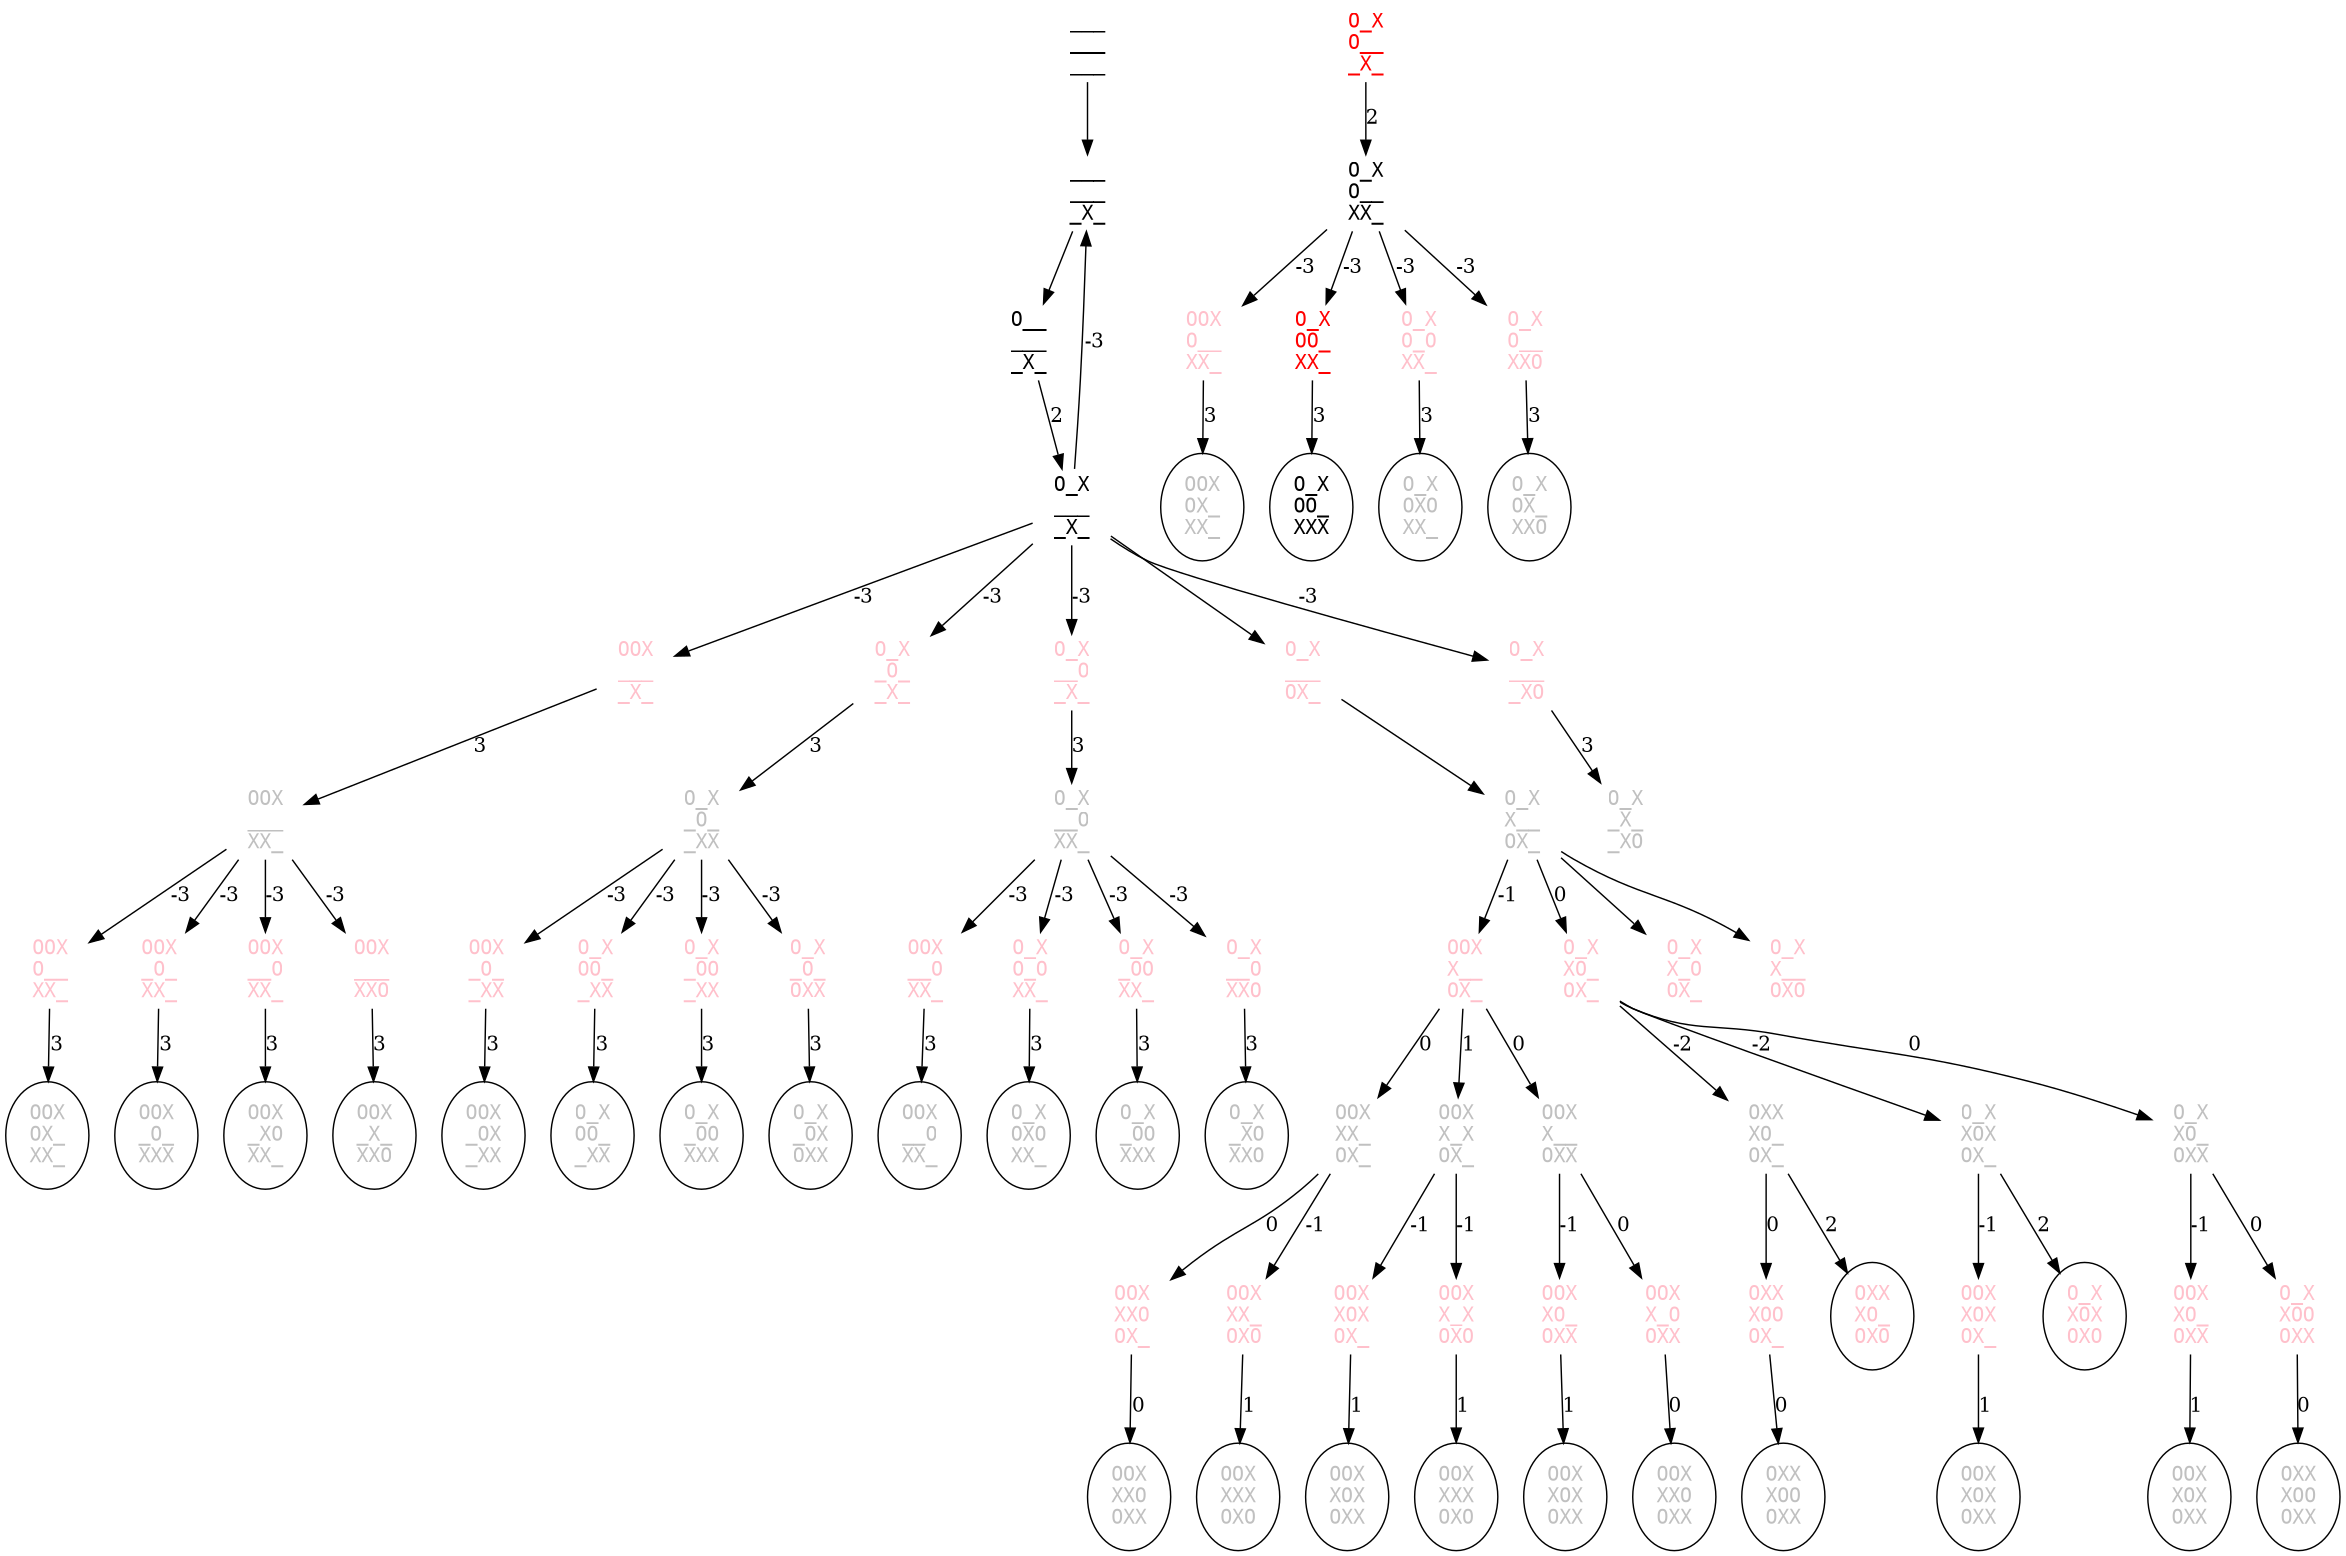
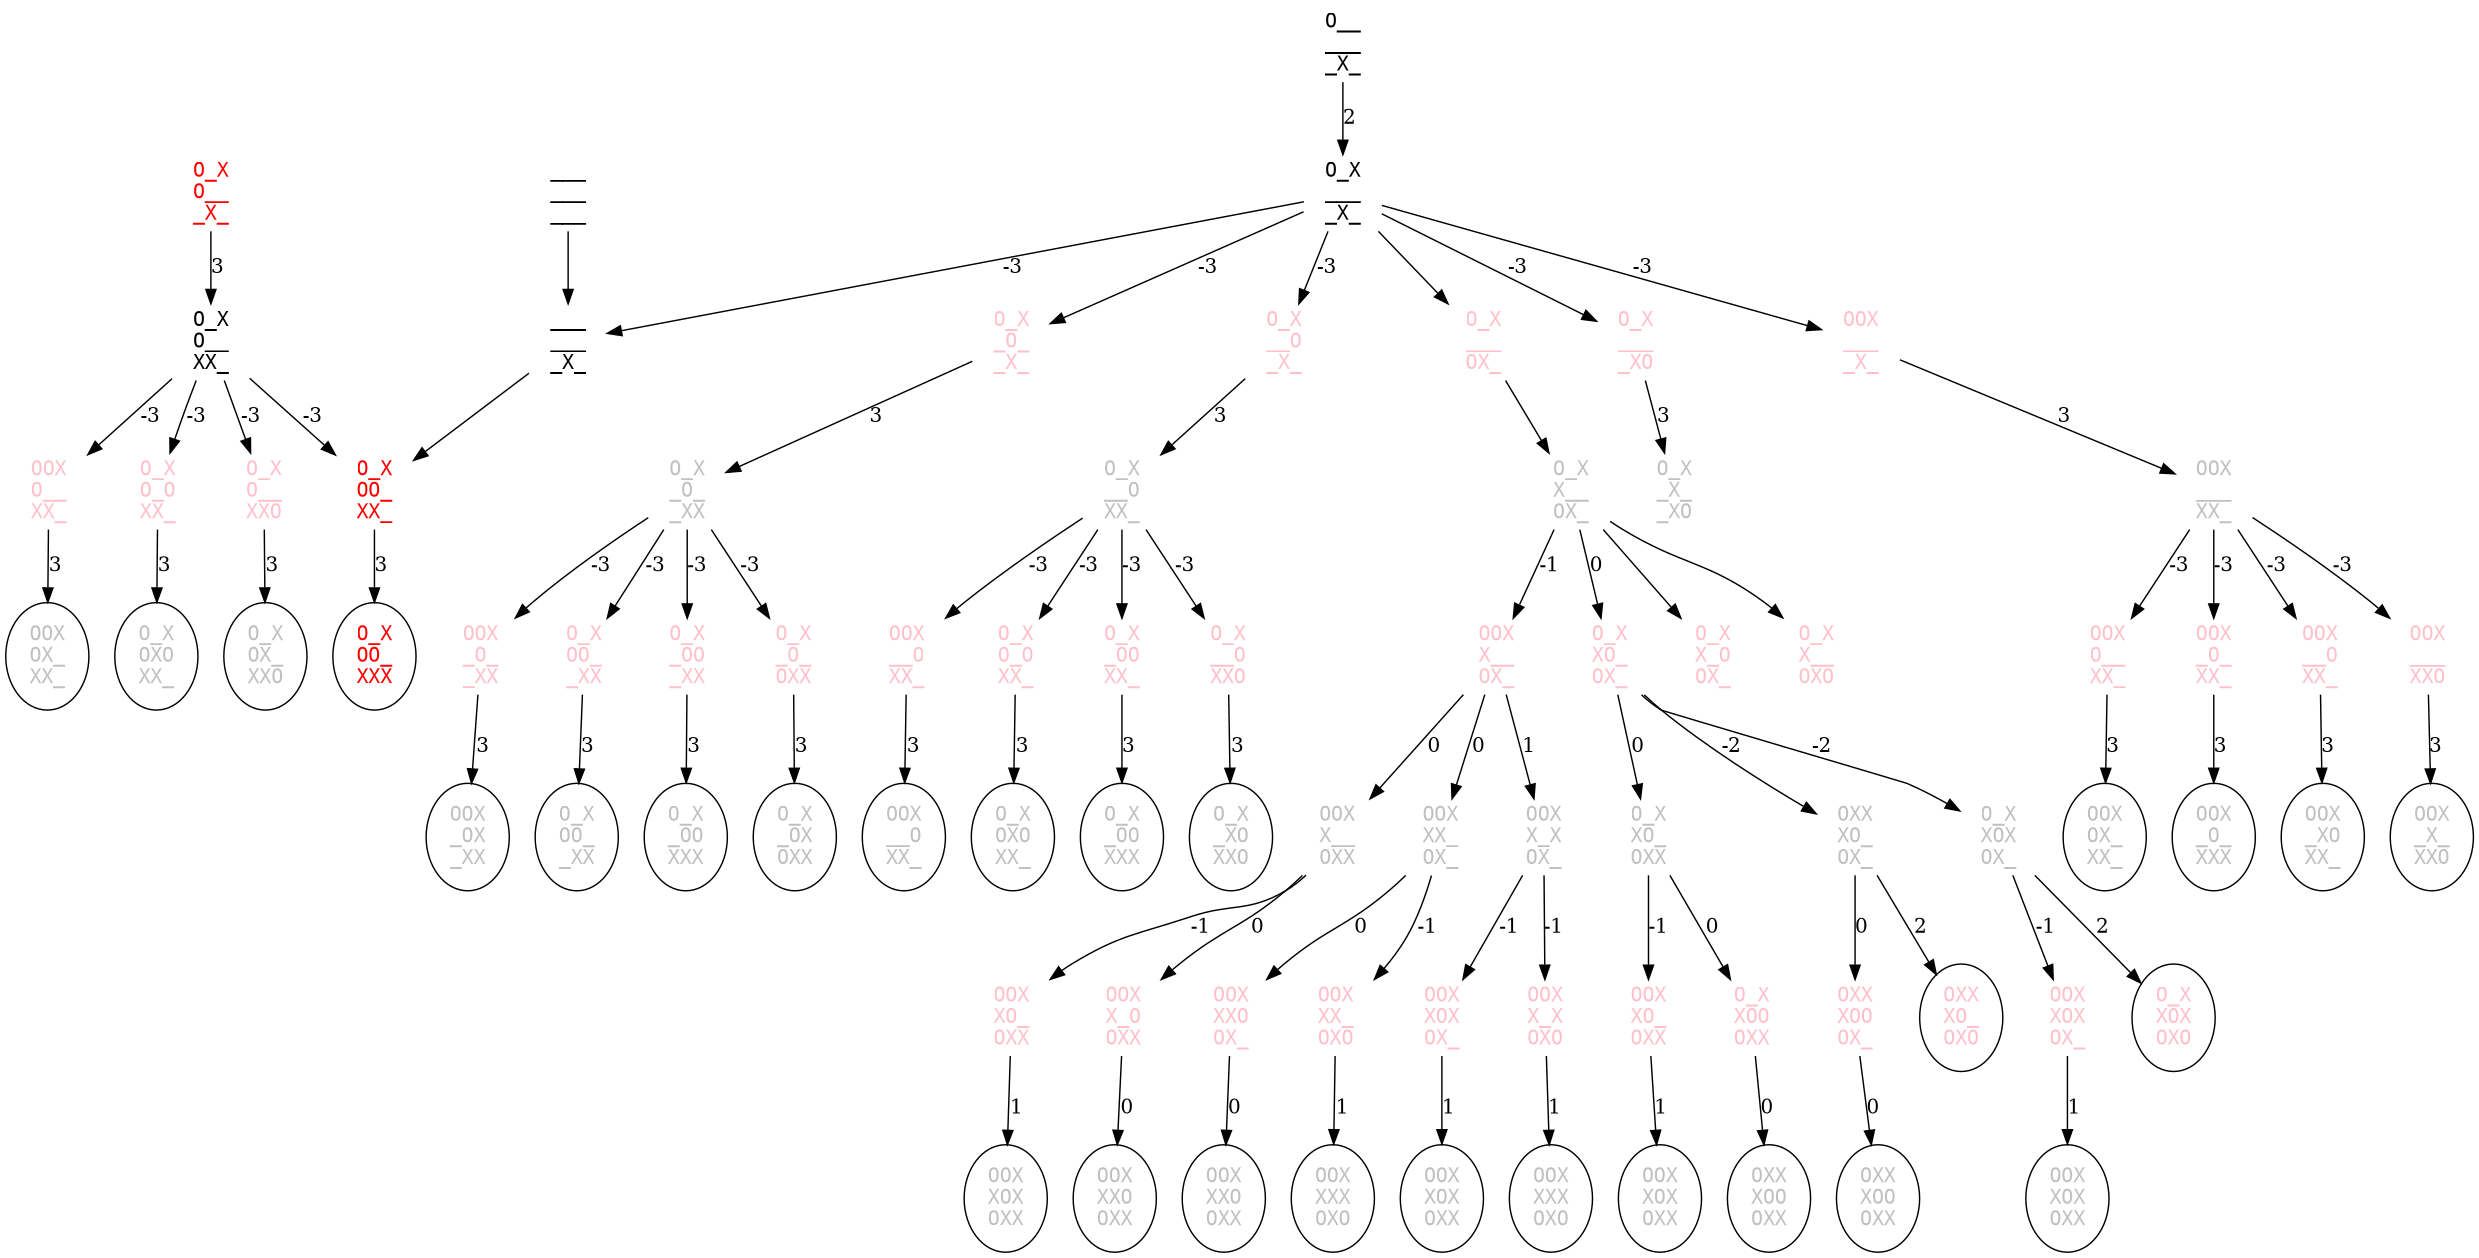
edge "O_X O__ _X_" -> "O_X O__ XX_": label "2" -> "3"
edge "___ ___ _X_" -> "O__ ___ _X_": now "___ ___ _X_" -> "O_X OO_ XX_"
node "O_X OO_ XXX": fontcolor black -> red
